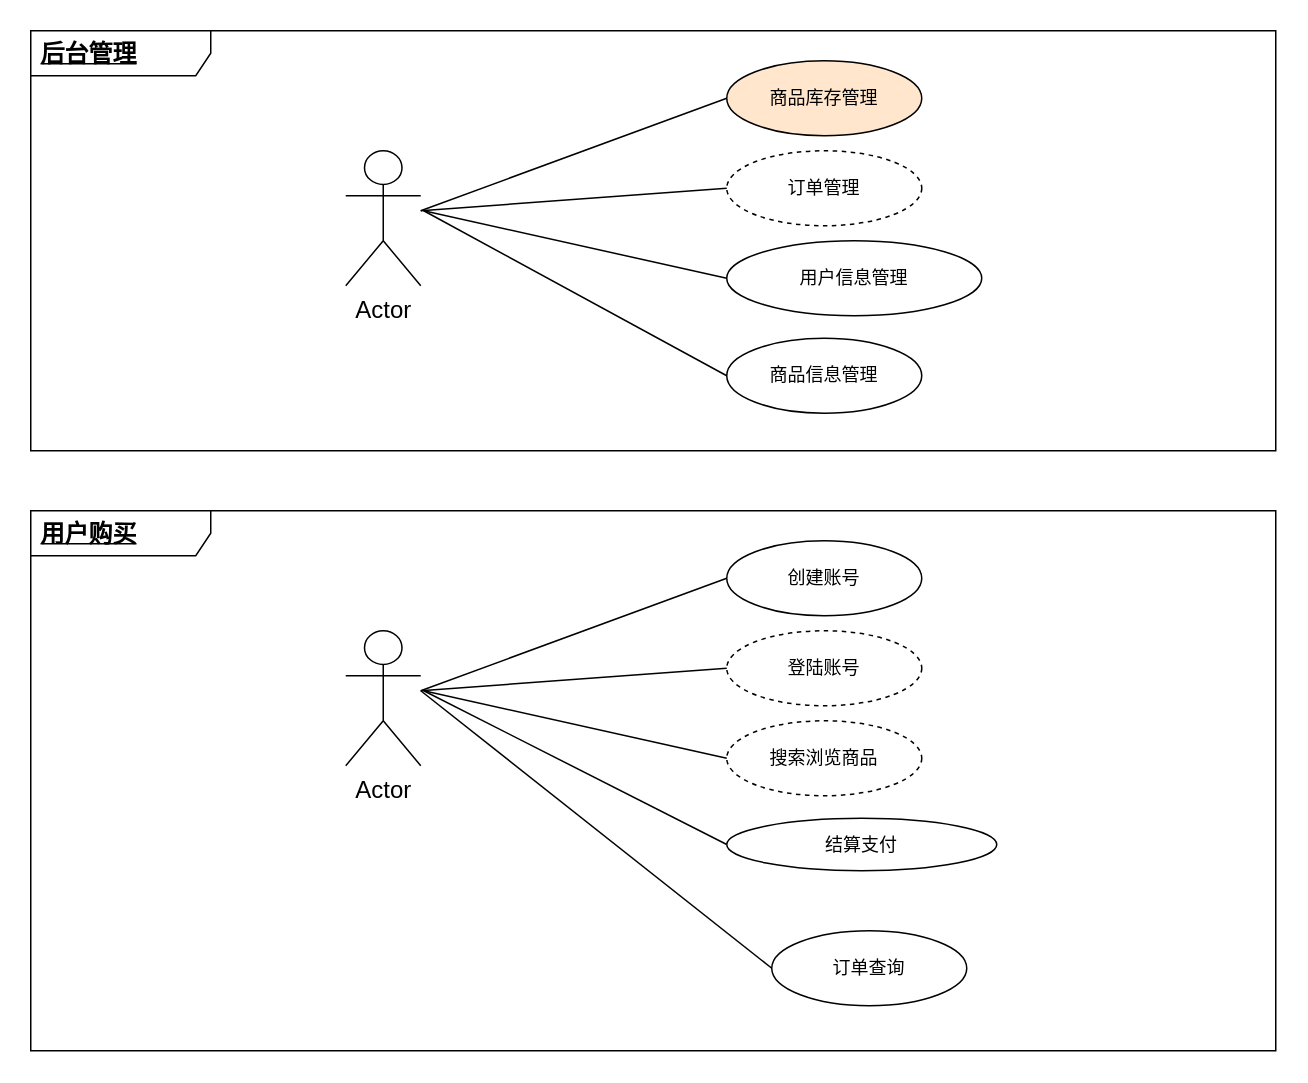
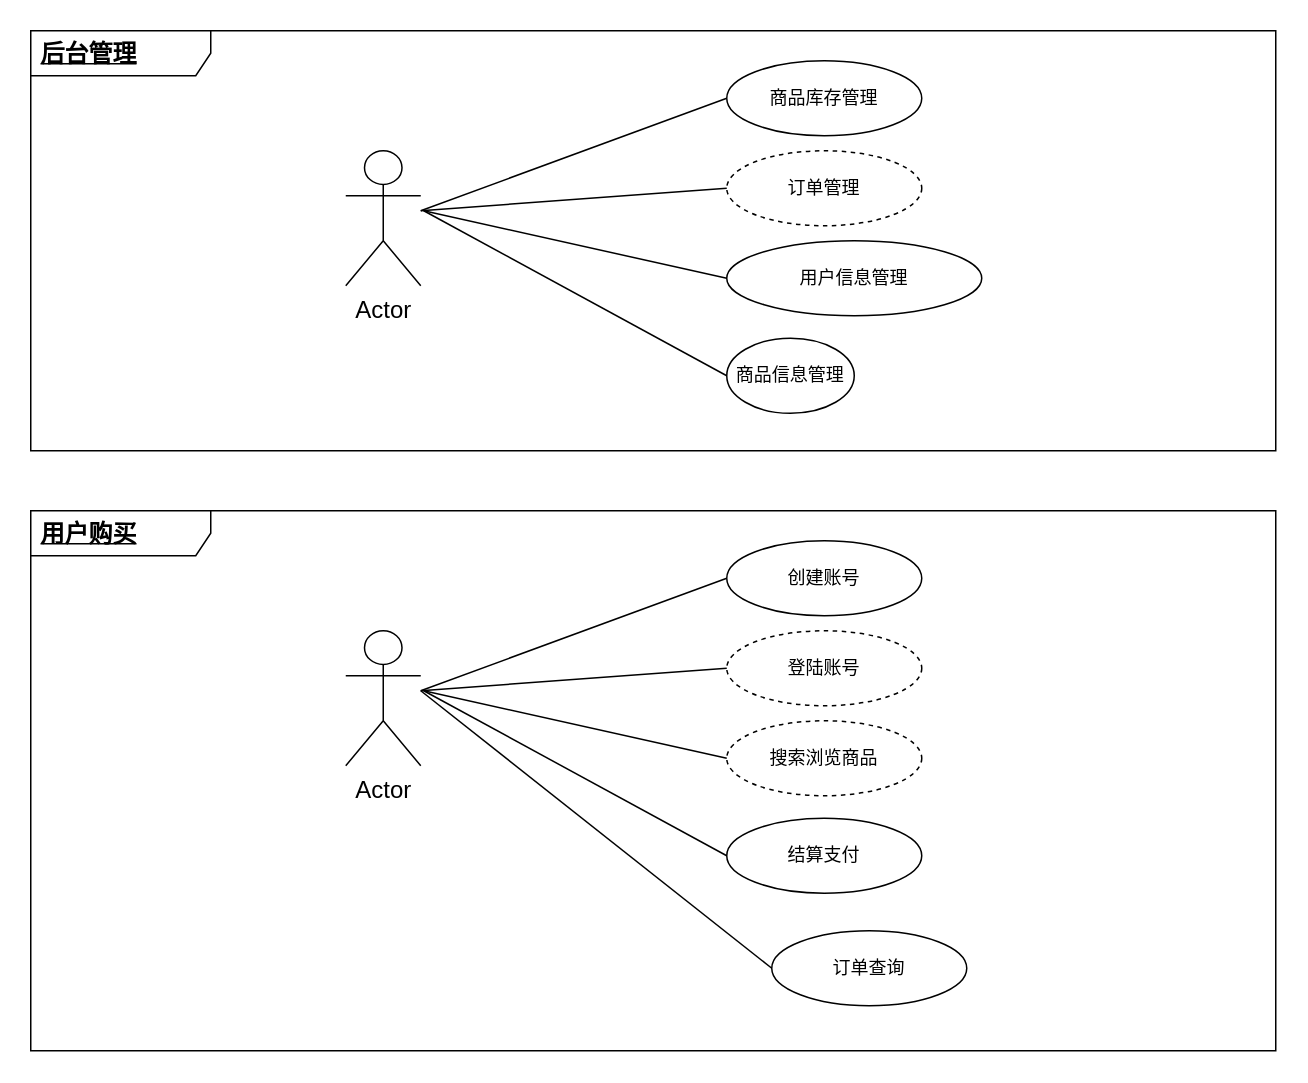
node "商品库存管理": fillcolor #ffe6cc -> #ffffff
node "商品信息管理": size 195x75 -> 128x75
node "结算支付": size 270x53 -> 195x75
